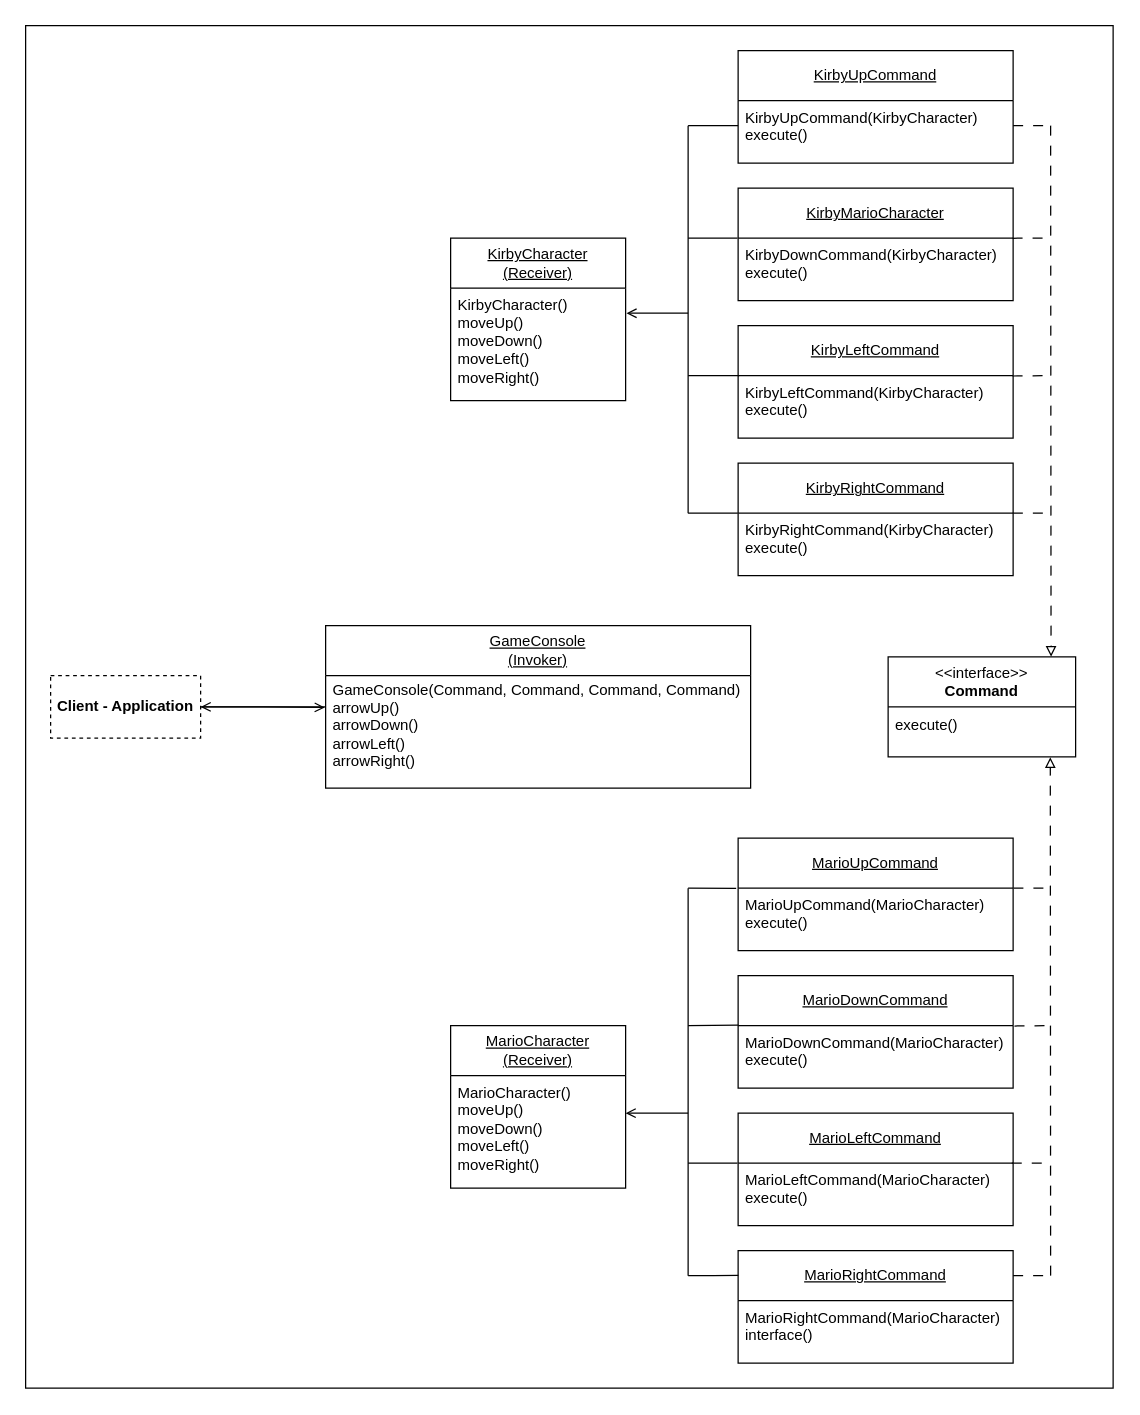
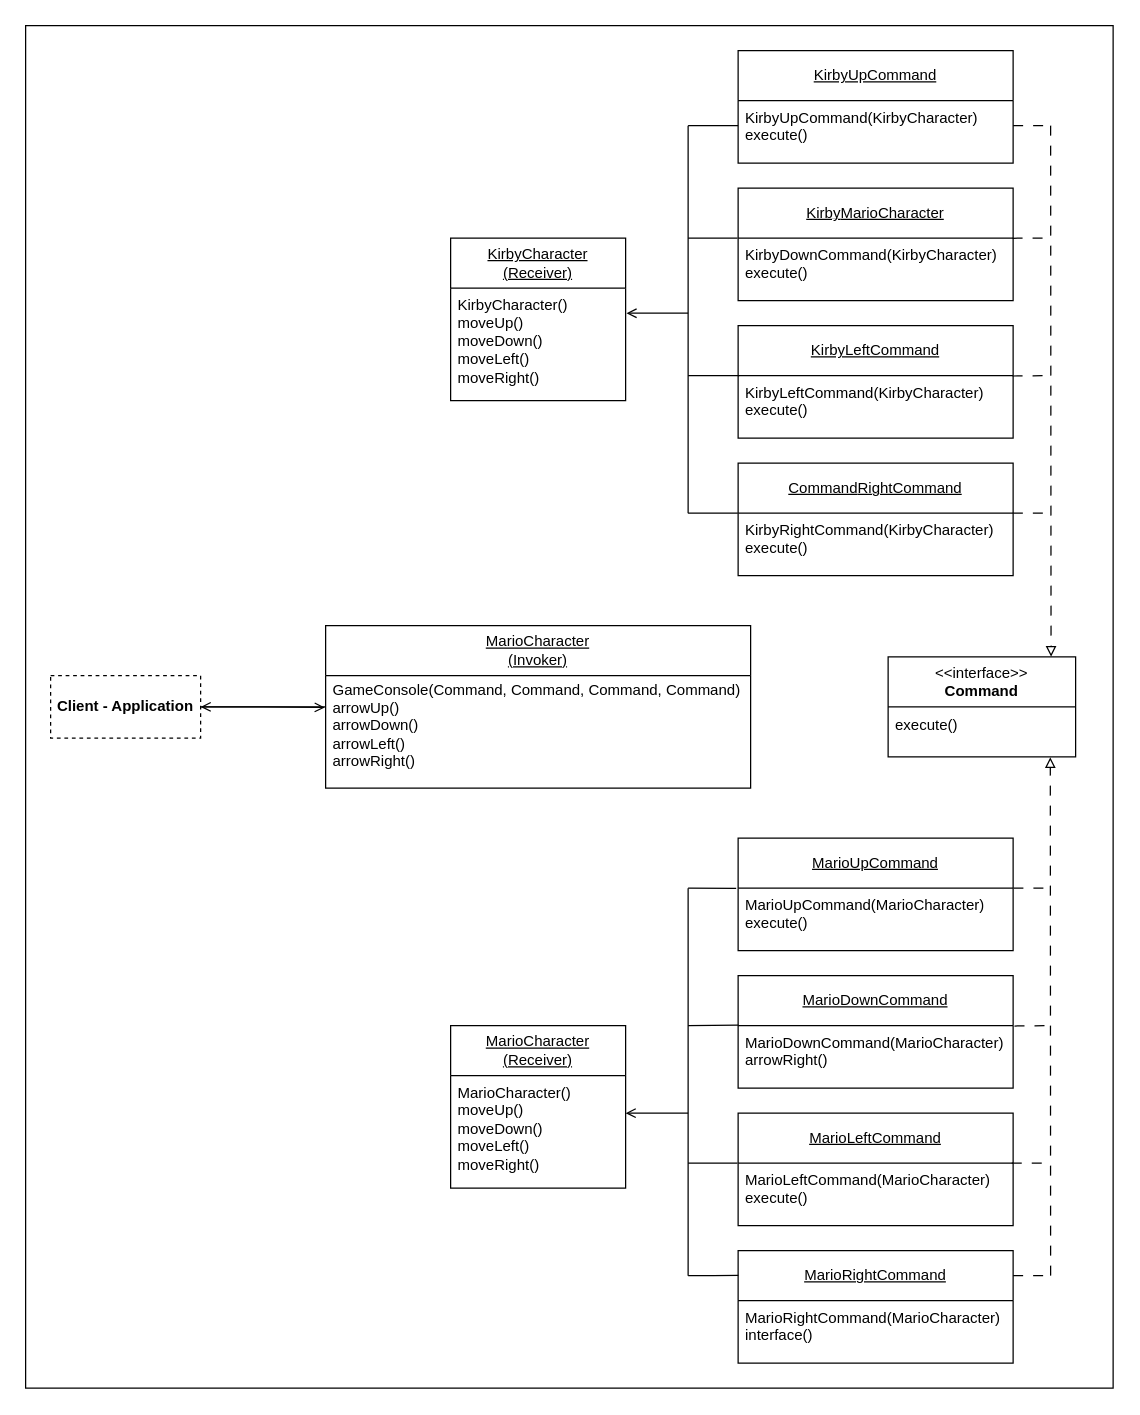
node "KirbyRightCommand": label "KirbyRightCommand" -> "CommandRightCommand"
node "GameConsole (Invoker)": label "GameConsole (Invoker)" -> "MarioCharacter (Invoker)"
node "MarioDownCommand(MarioCharacter) execute()": label "MarioDownCommand(MarioCharacter) execute()" -> "MarioDownCommand(MarioCharacter) arrowRight()"
